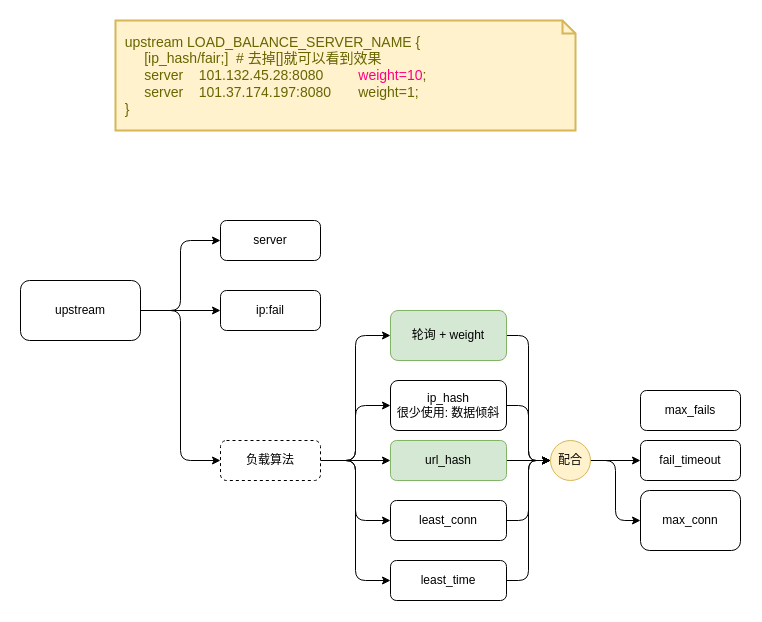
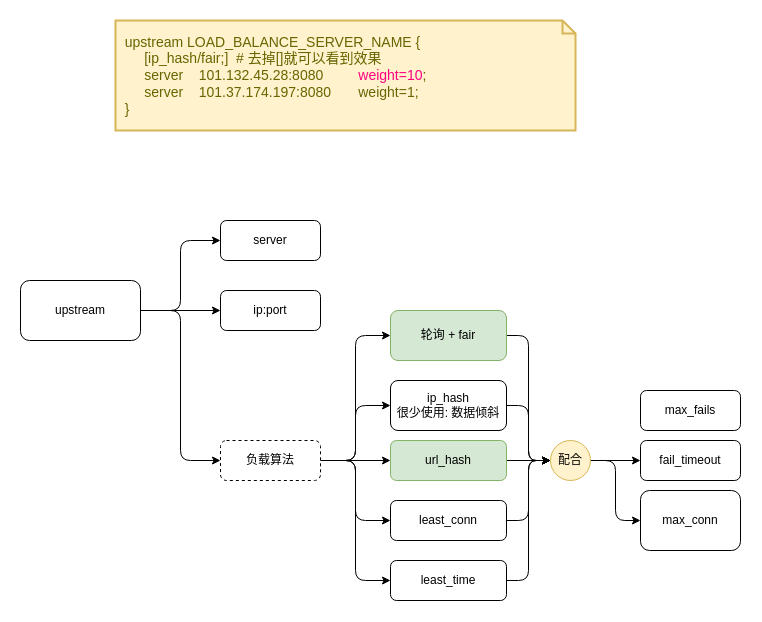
node "ip:fail": label "ip:fail" -> "ip:port"
node "轮询 + weight": label "轮询 + weight" -> "轮询 + fair"
